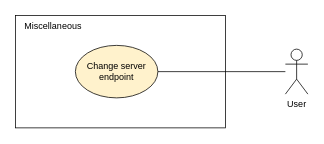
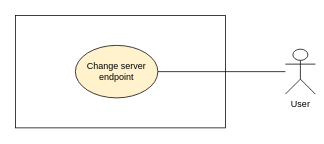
node "Miscellaneous": removed
node "User": size 23x45 -> 30x45
